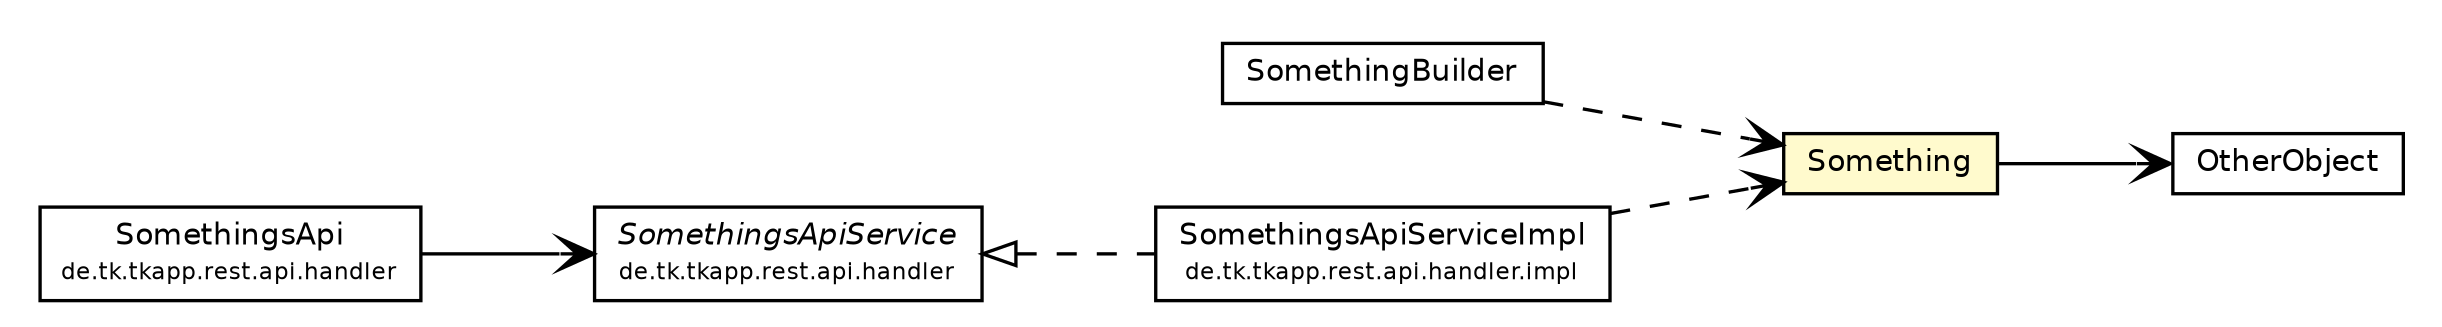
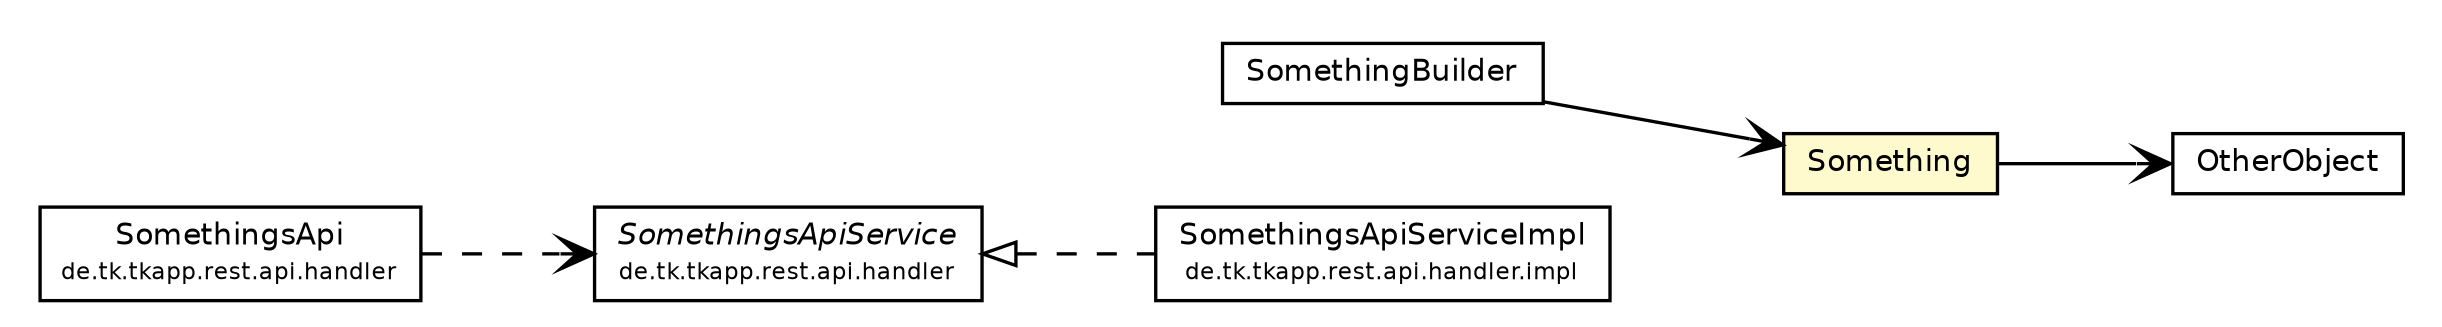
edge "SomethingBuilder" -> "Something": style dashed -> solid
edge "SomethingsApiServiceImpl" -> "Something": removed
edge "SomethingsApi" -> "SomethingsApiService": style solid -> dashed
